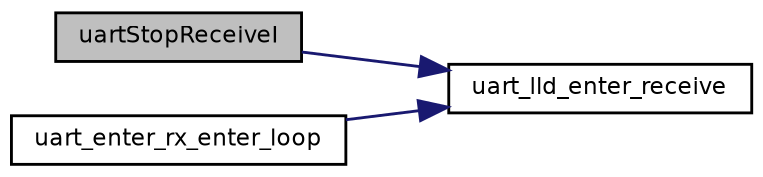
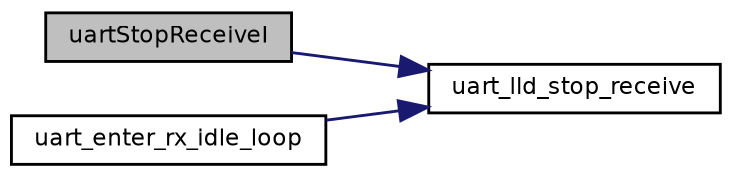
node "uart_lld_enter_receive": label "uart_lld_enter_receive" -> "uart_lld_stop_receive"
node "uart_enter_rx_enter_loop": label "uart_enter_rx_enter_loop" -> "uart_enter_rx_idle_loop"
